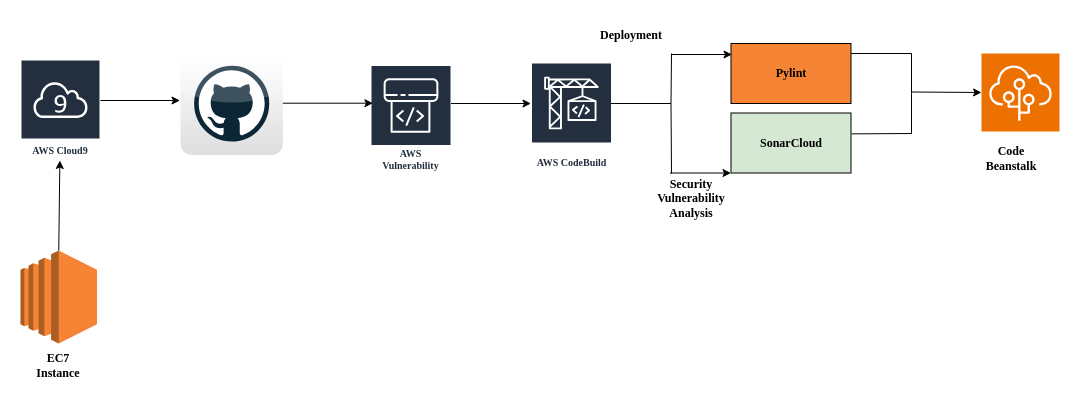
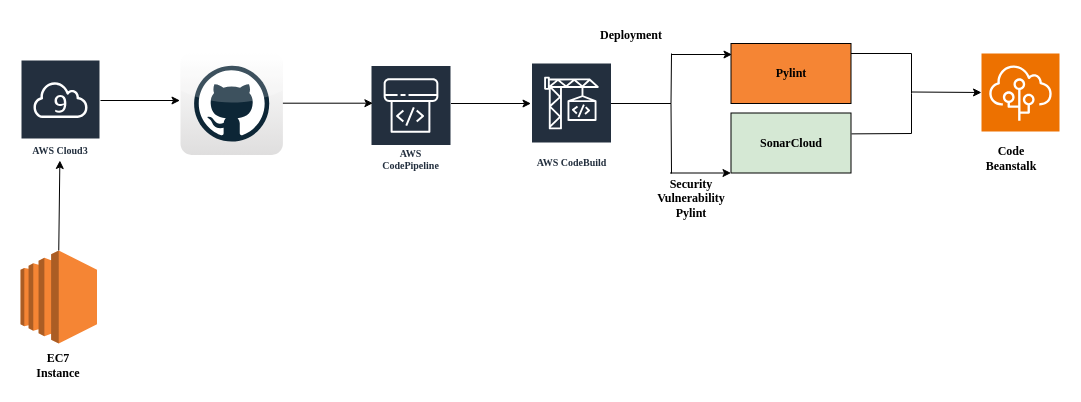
node "AWS Cloud9": label "AWS Cloud9" -> "AWS Cloud3"
node "AWS Vulnerability": label "AWS Vulnerability" -> "AWS CodePipeline"
node "Security Vulnerability Analysis": label "Security Vulnerability Analysis" -> "Security Vulnerability Pylint"
